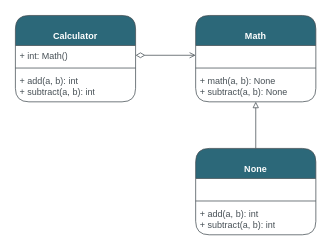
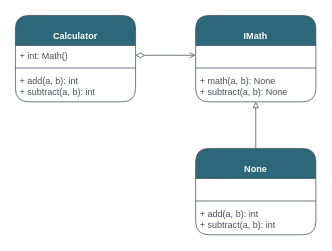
node "Math": label "Math" -> "IMath"
